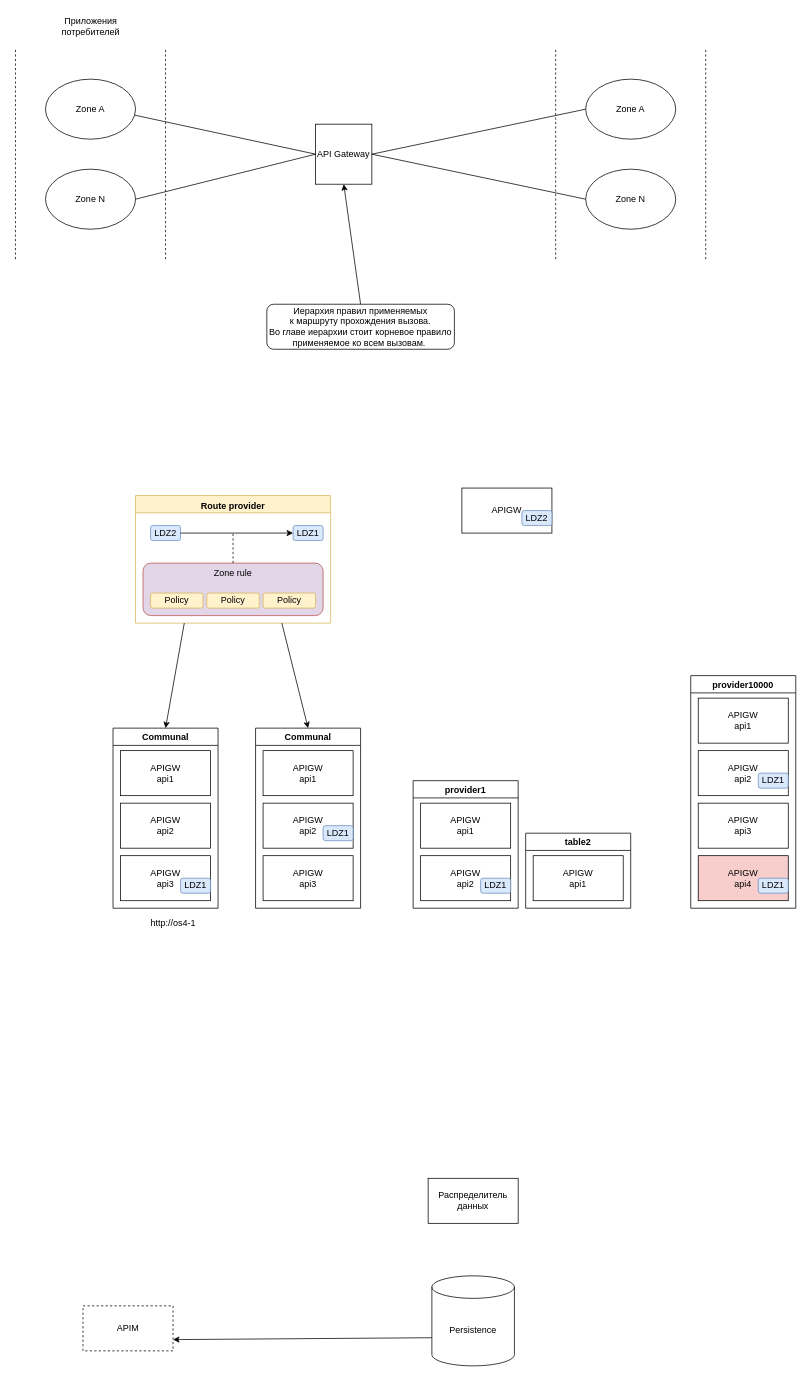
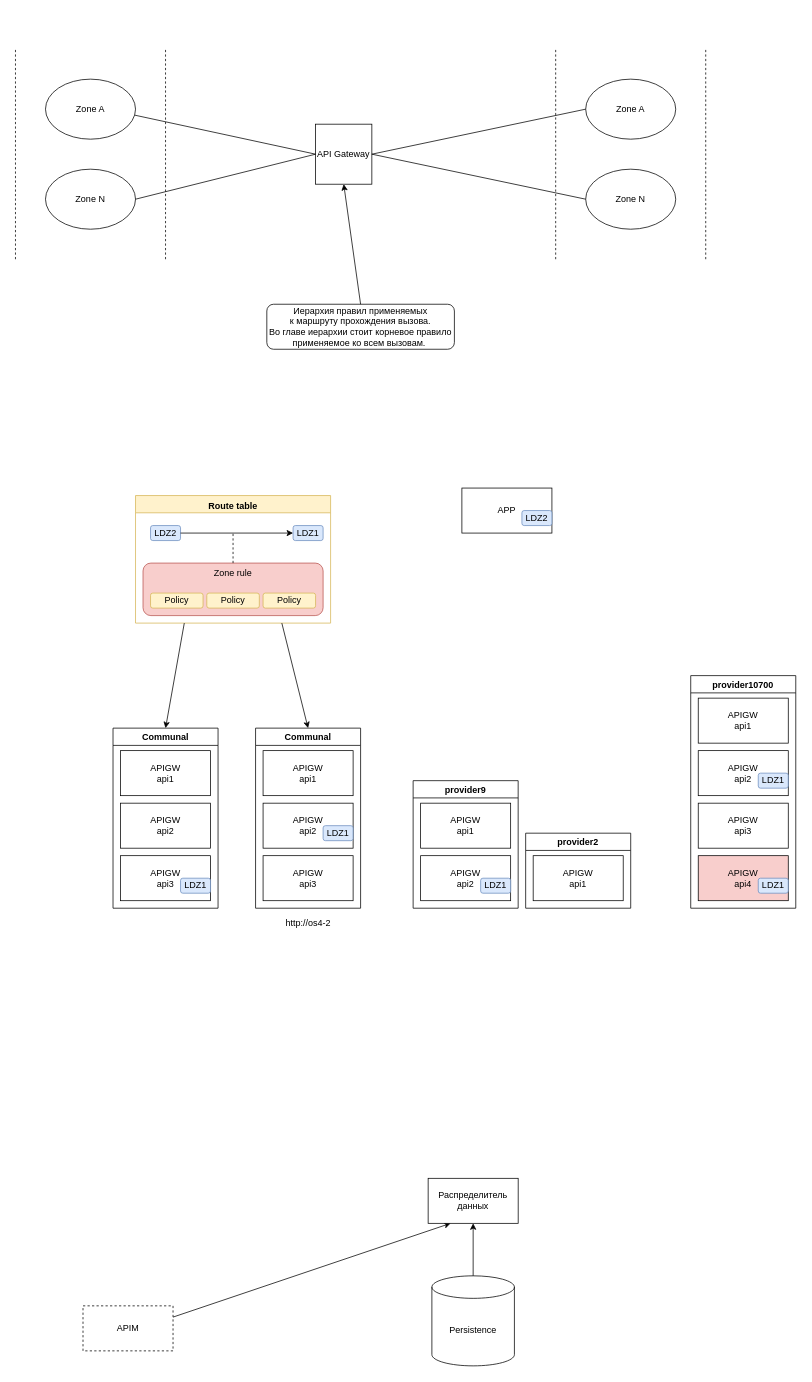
node "Приложения потребителей": removed
node "Route provider": label "Route provider" -> "Route table"
node "APIGW": label "APIGW" -> "APP"
node "Zone rule": fillcolor #e1d5e7 -> #f8cecc
node "provider10000": label "provider10000" -> "provider10700"
node "provider1": label "provider1" -> "provider9"
node "table2": label "table2" -> "provider2"
node "http://os4-1": removed
node "http://os4-2": added
edge "Persistence" -> "Распределитель данных": added
edge "APIM" -> "Распределитель данных": added
edge "Persistence" -> "APIM": removed
